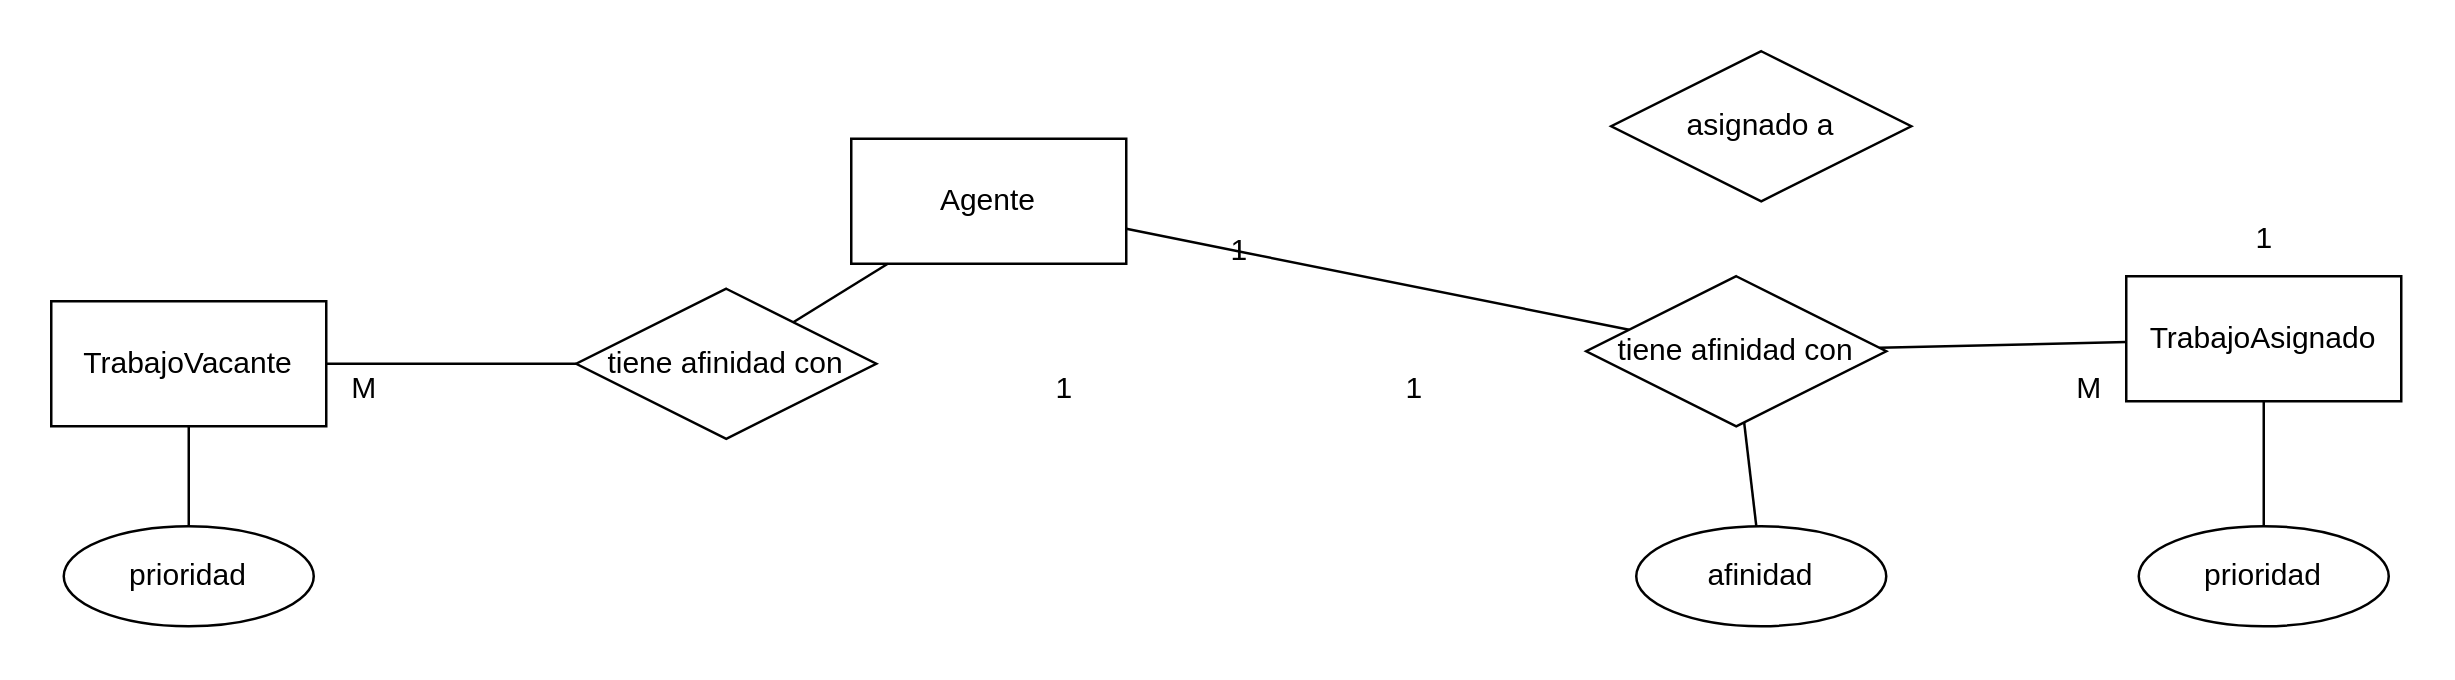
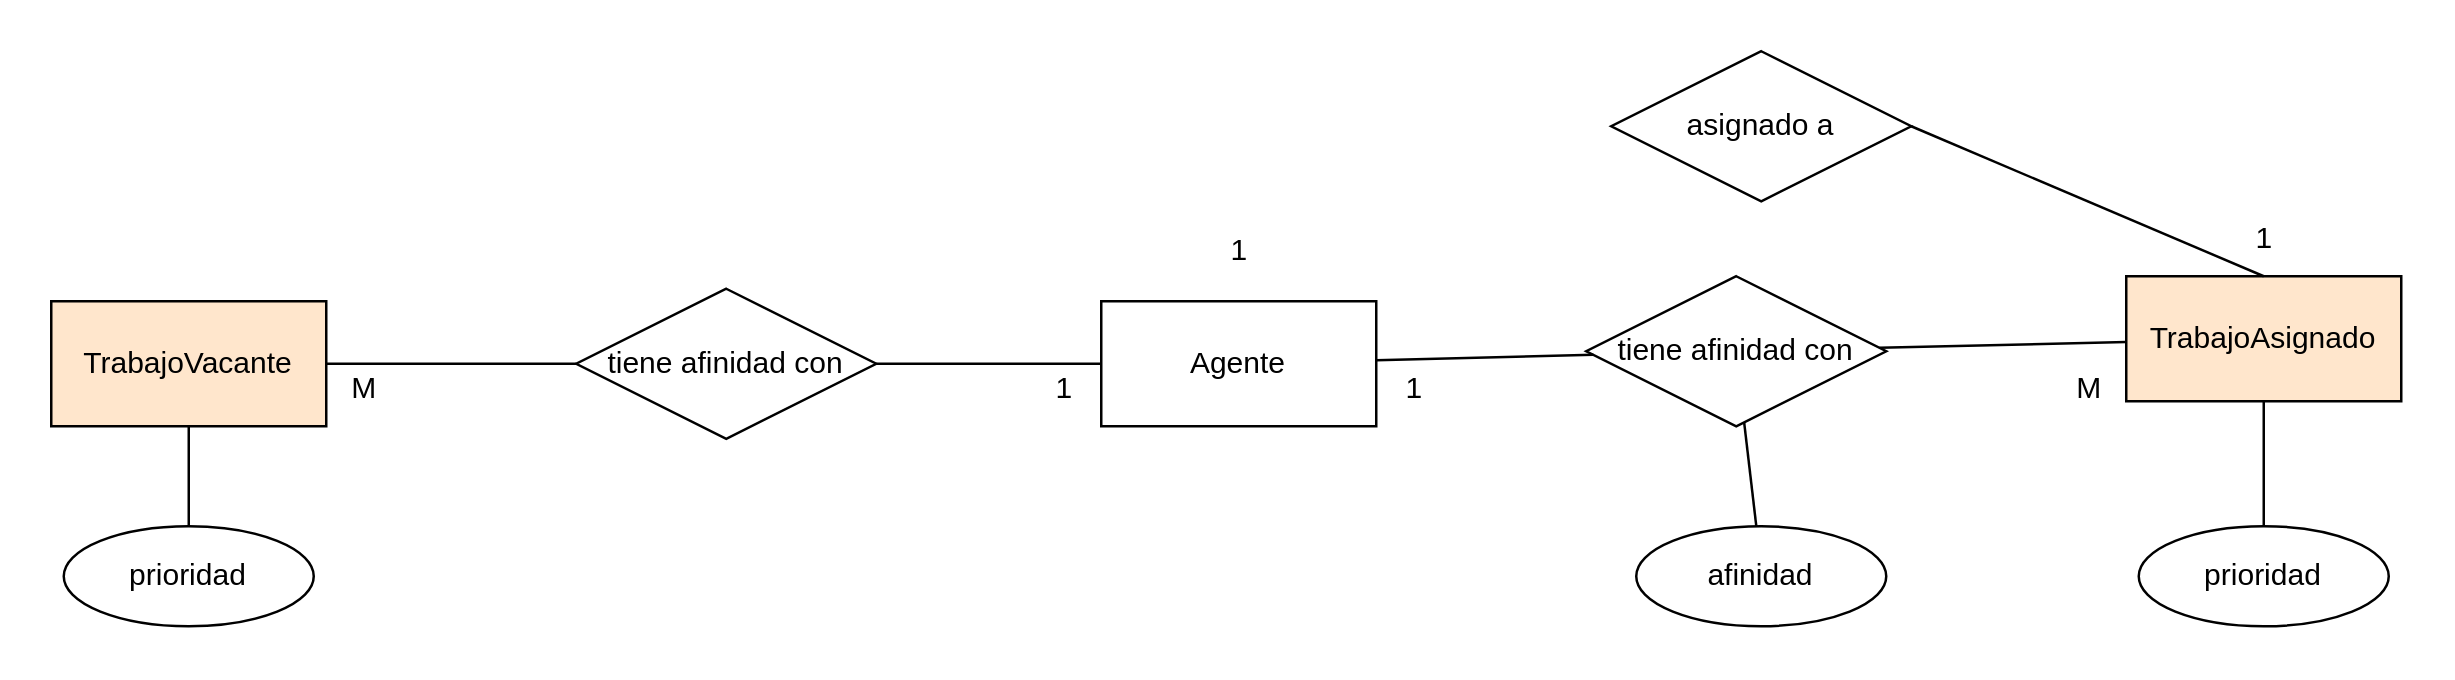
node "Agente": moved (989, 201) -> (1239, 364)
edge "asignado a" -- "TrabajoAsignado": added
node "TrabajoAsignado": fillcolor #ffffff -> #ffe6cc
node "TrabajoVacante": fillcolor #ffffff -> #ffe6cc
